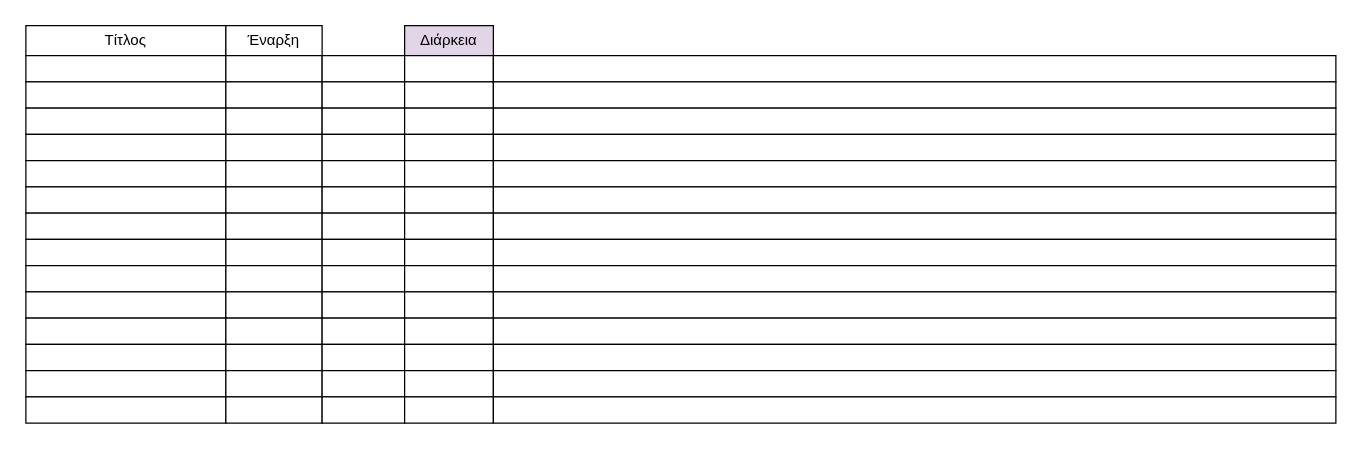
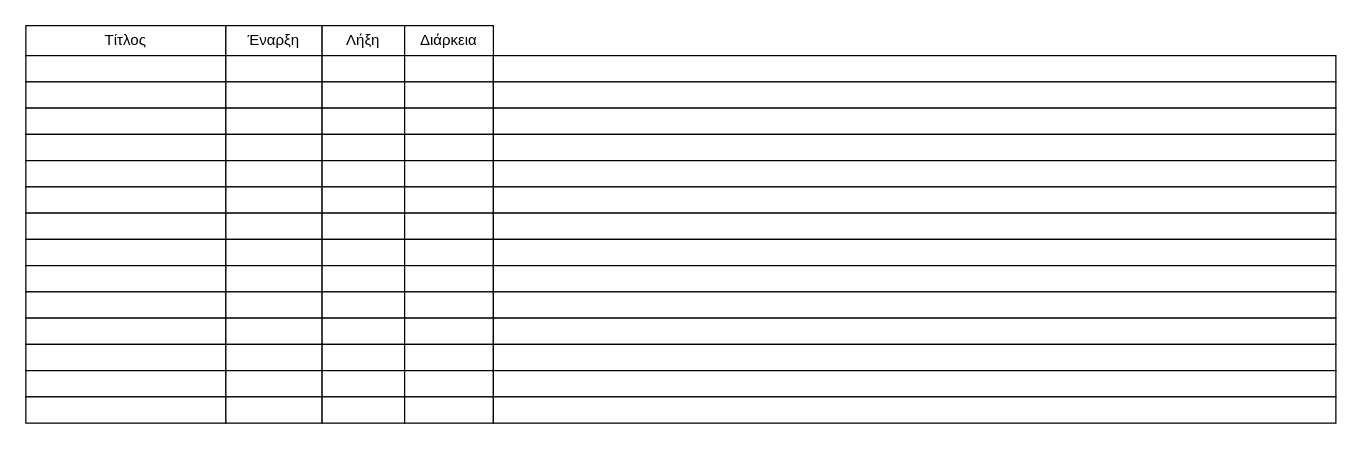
node "Λήξη": added
node "Διάρκεια": fillcolor #e1d5e7 -> #ffffff
